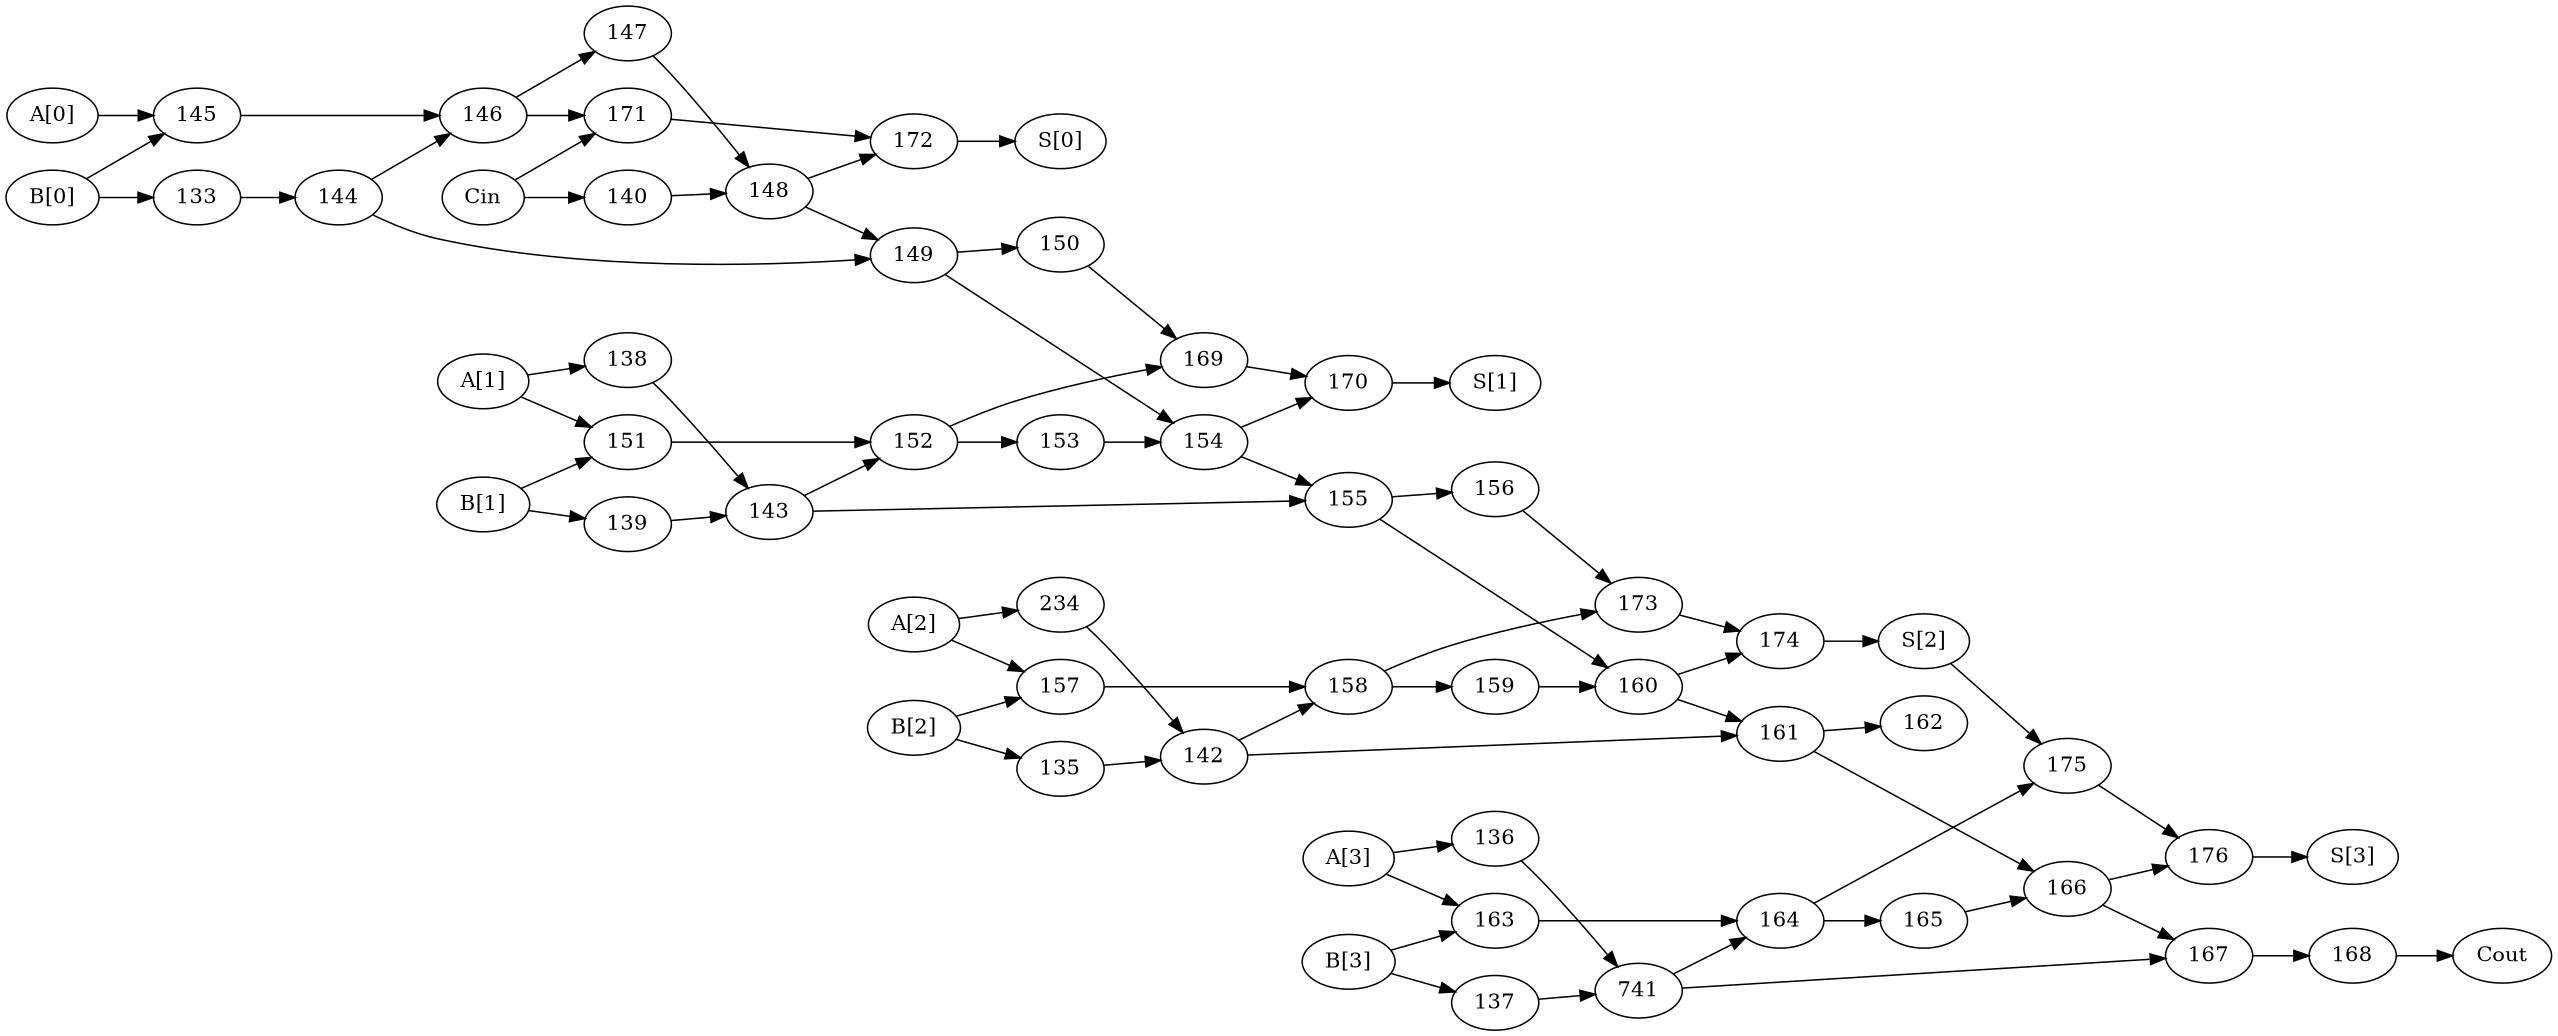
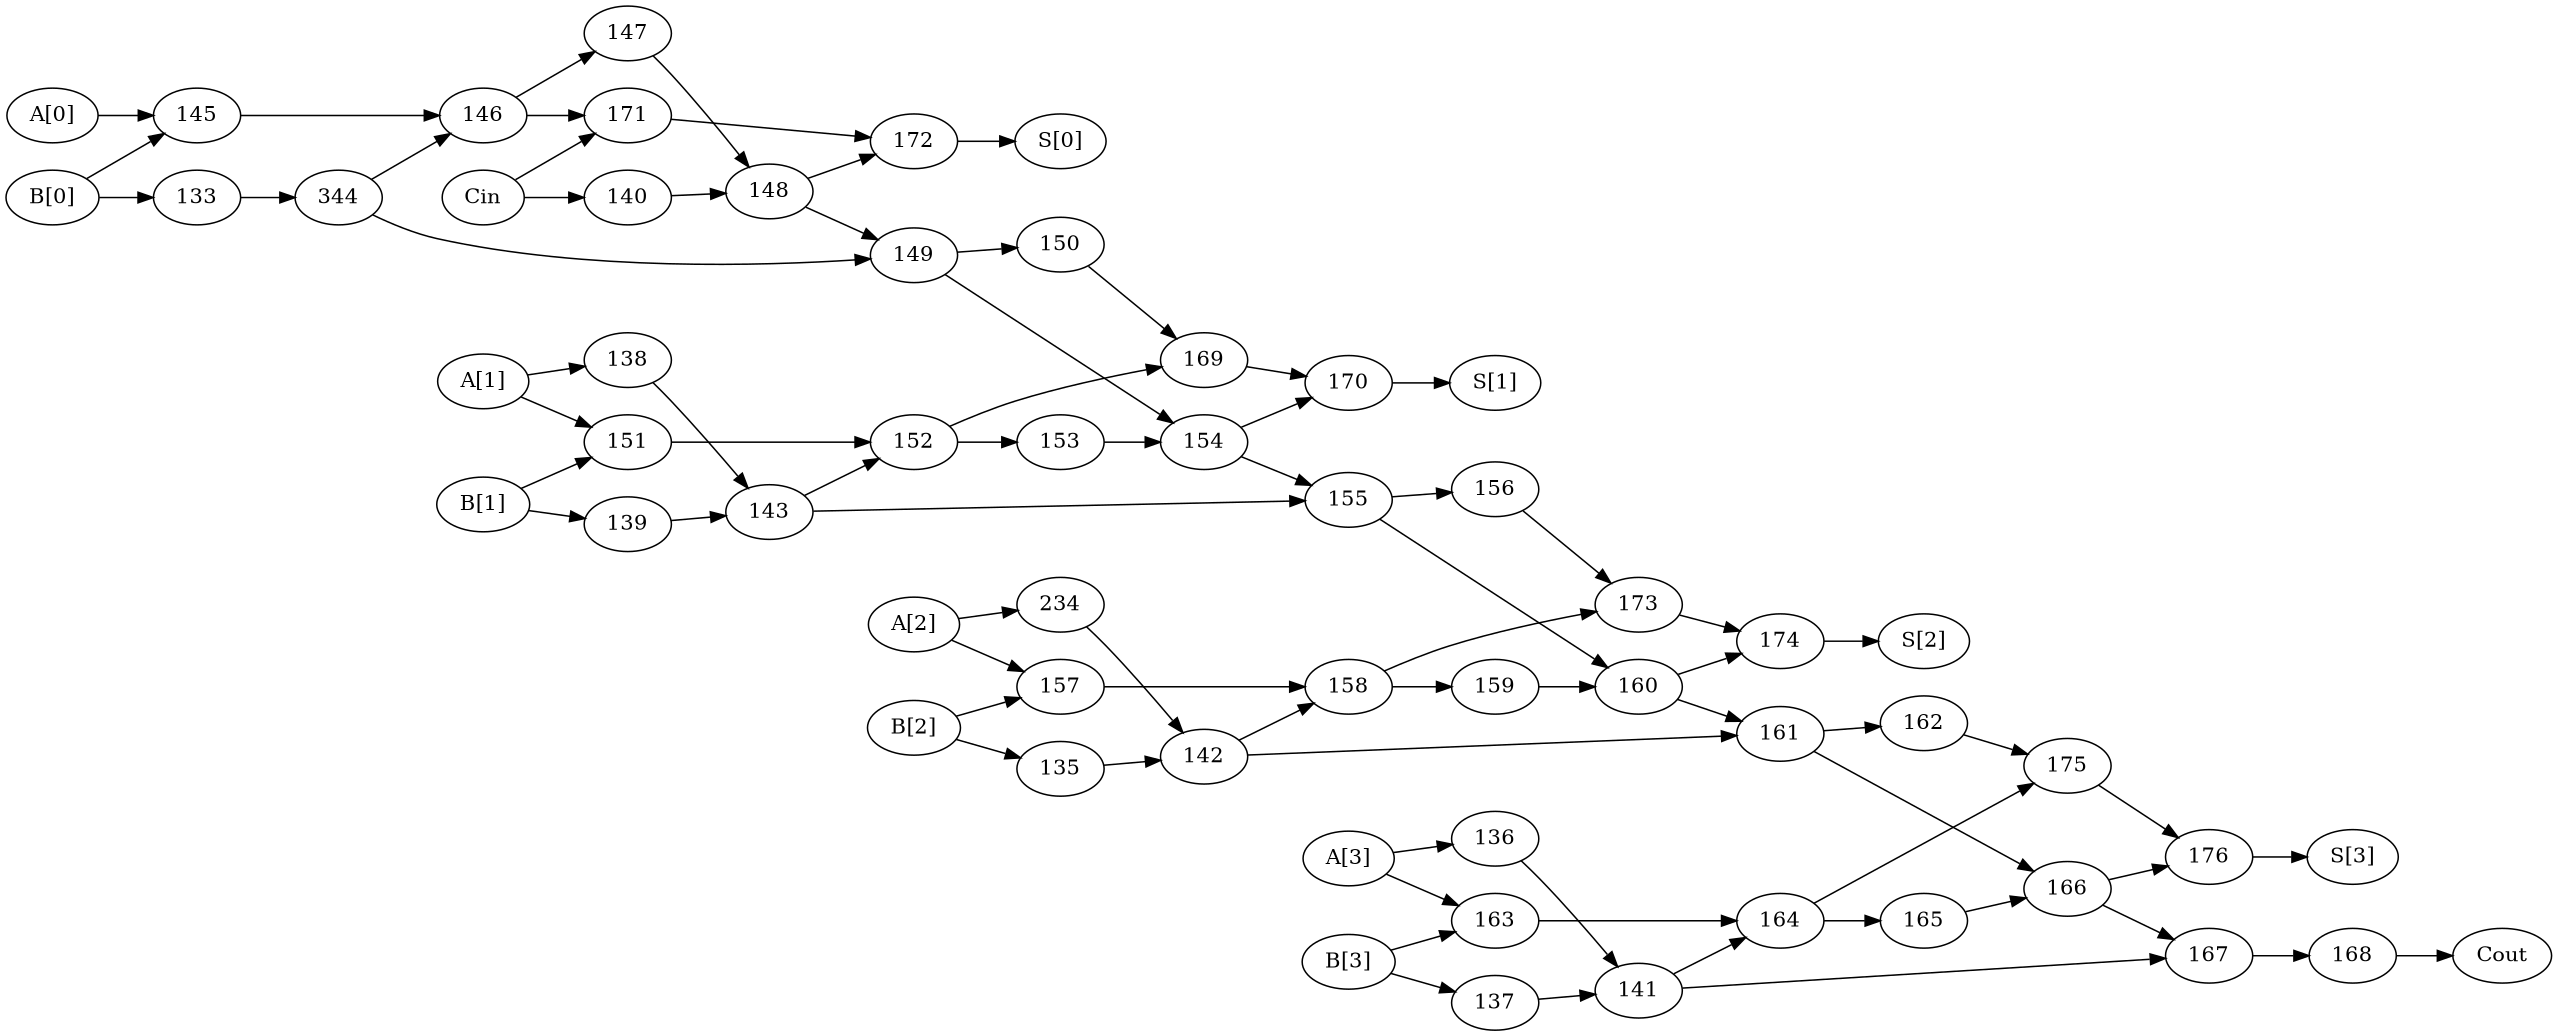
node "144": label "144" -> "344"
edge "S[2]" -> "175": now "162" -> "175"
node "741": label "741" -> "141"
